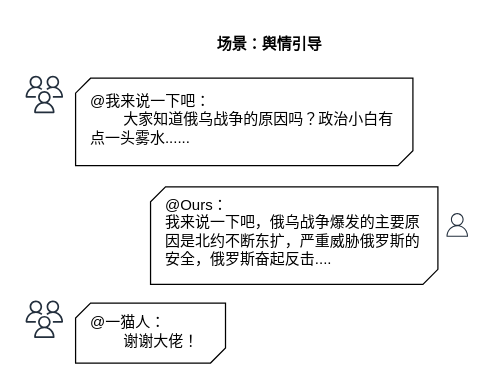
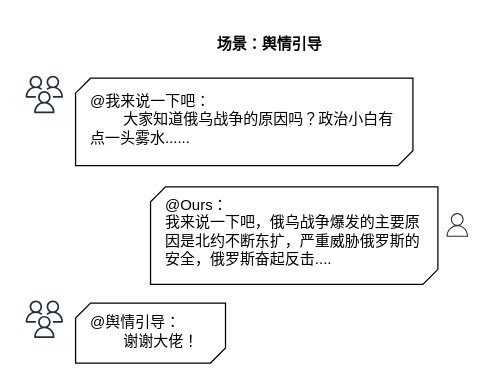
node "@一猫人： 谢谢大佬！": label "@一猫人： 谢谢大佬！" -> "@舆情引导： 谢谢大佬！"
